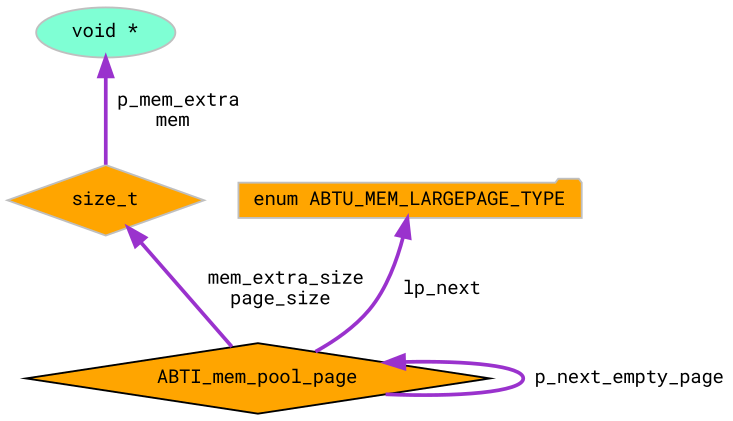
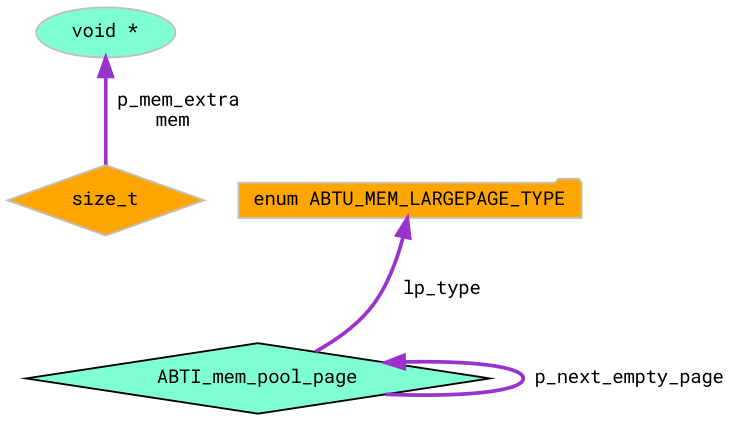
edge "ABTI_mem_pool_page" -> "enum ABTU_MEM_LARGEPAGE_TYPE": label " lp_next" -> " lp_type"
edge "ABTI_mem_pool_page" -> "size_t": removed, label "mem_extra_size page_size"
node "ABTI_mem_pool_page": fillcolor orange -> aquamarine
